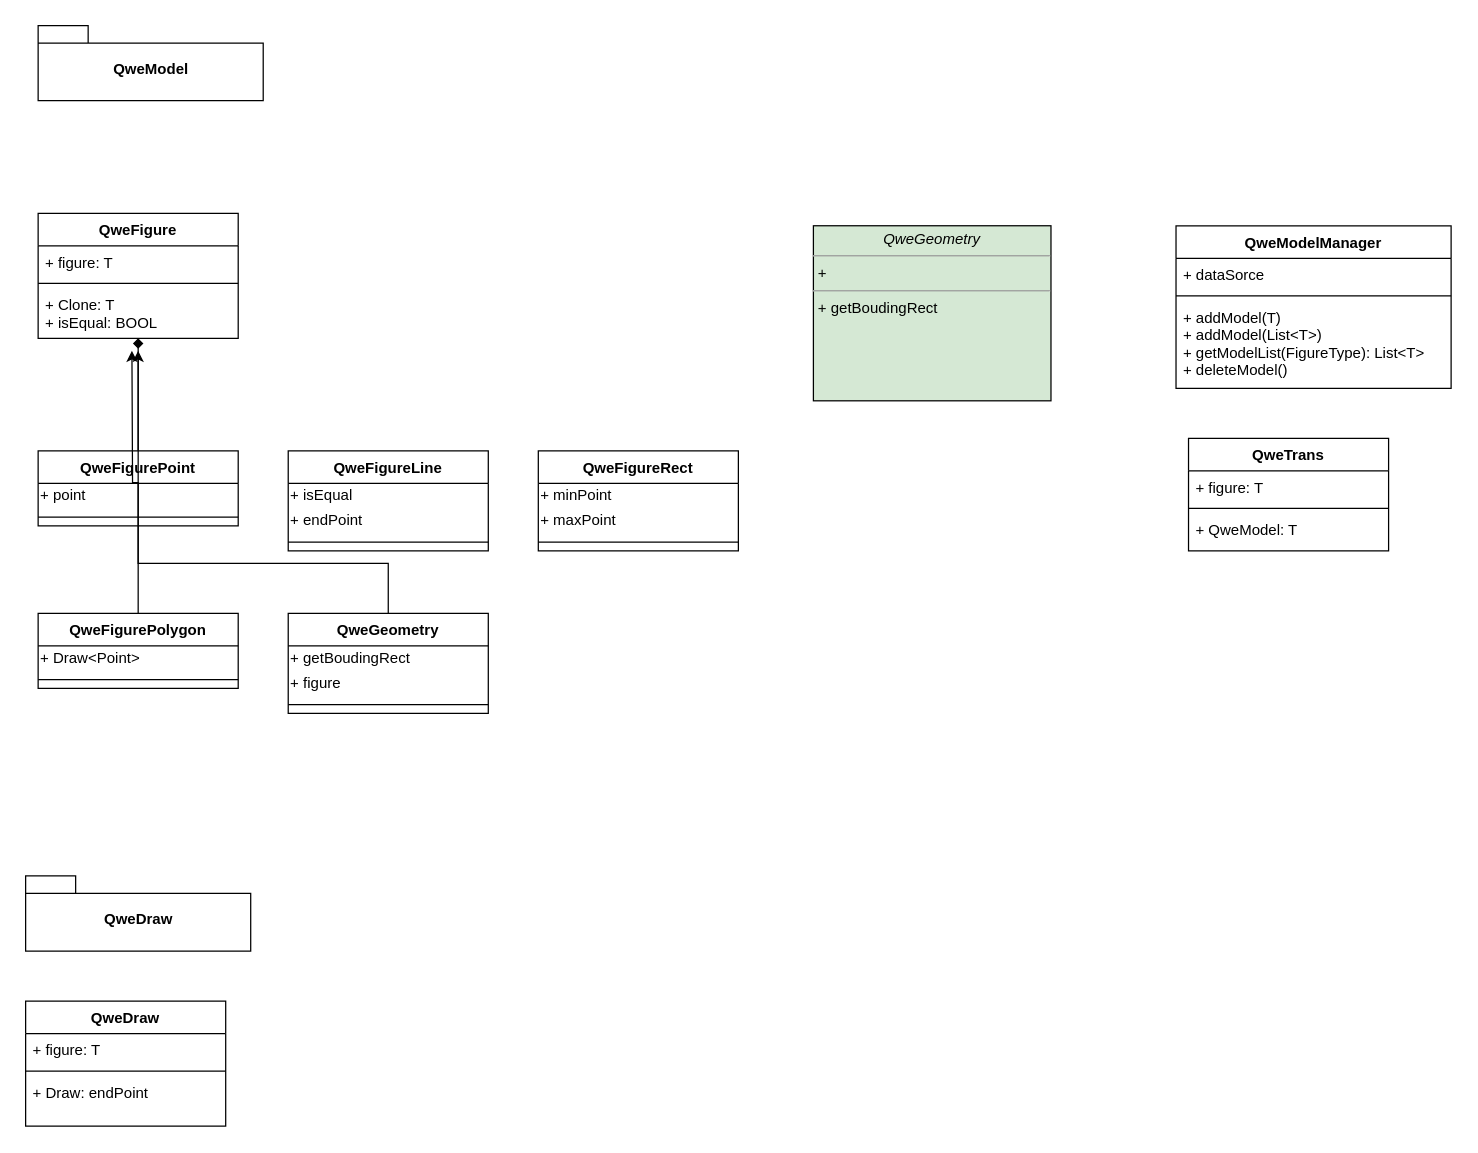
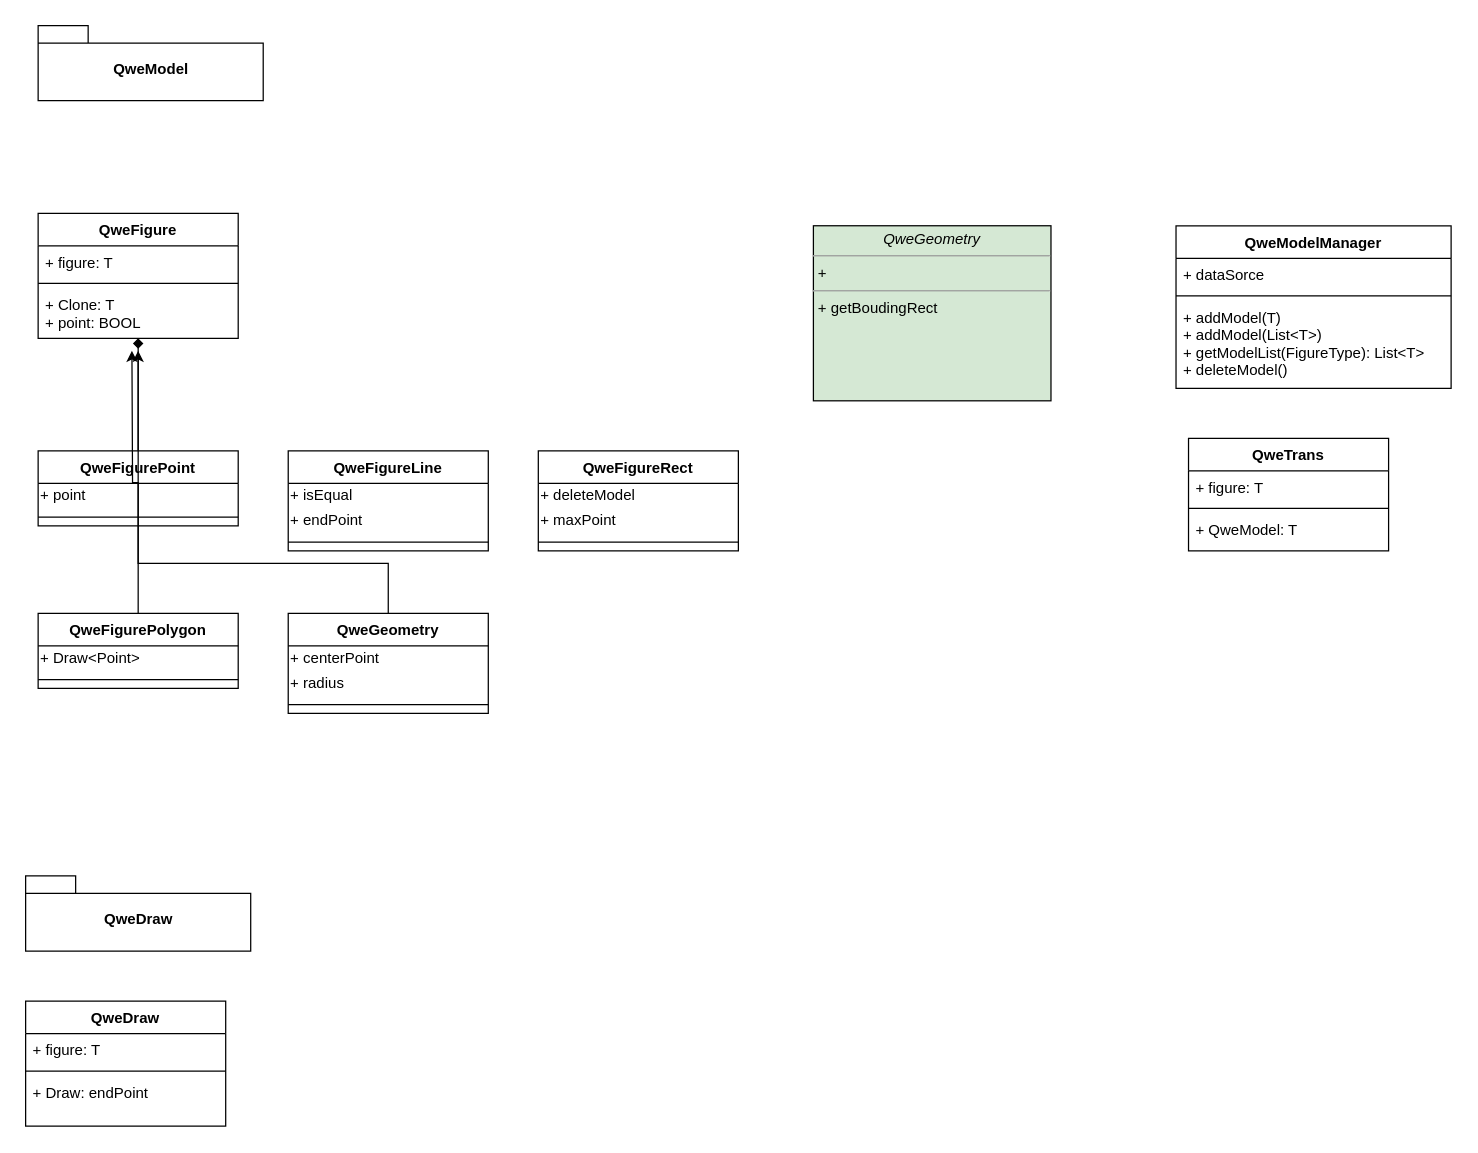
node "+ Clone: T + isEqual: BOOL": label "+ Clone: T + isEqual: BOOL" -> "+ Clone: T + point: BOOL"
node "+ minPoint": label "+ minPoint" -> "+ deleteModel"
node "+ getBoudingRect": label "+ getBoudingRect" -> "+ centerPoint"
node "+ figure": label "+ figure" -> "+ radius"
